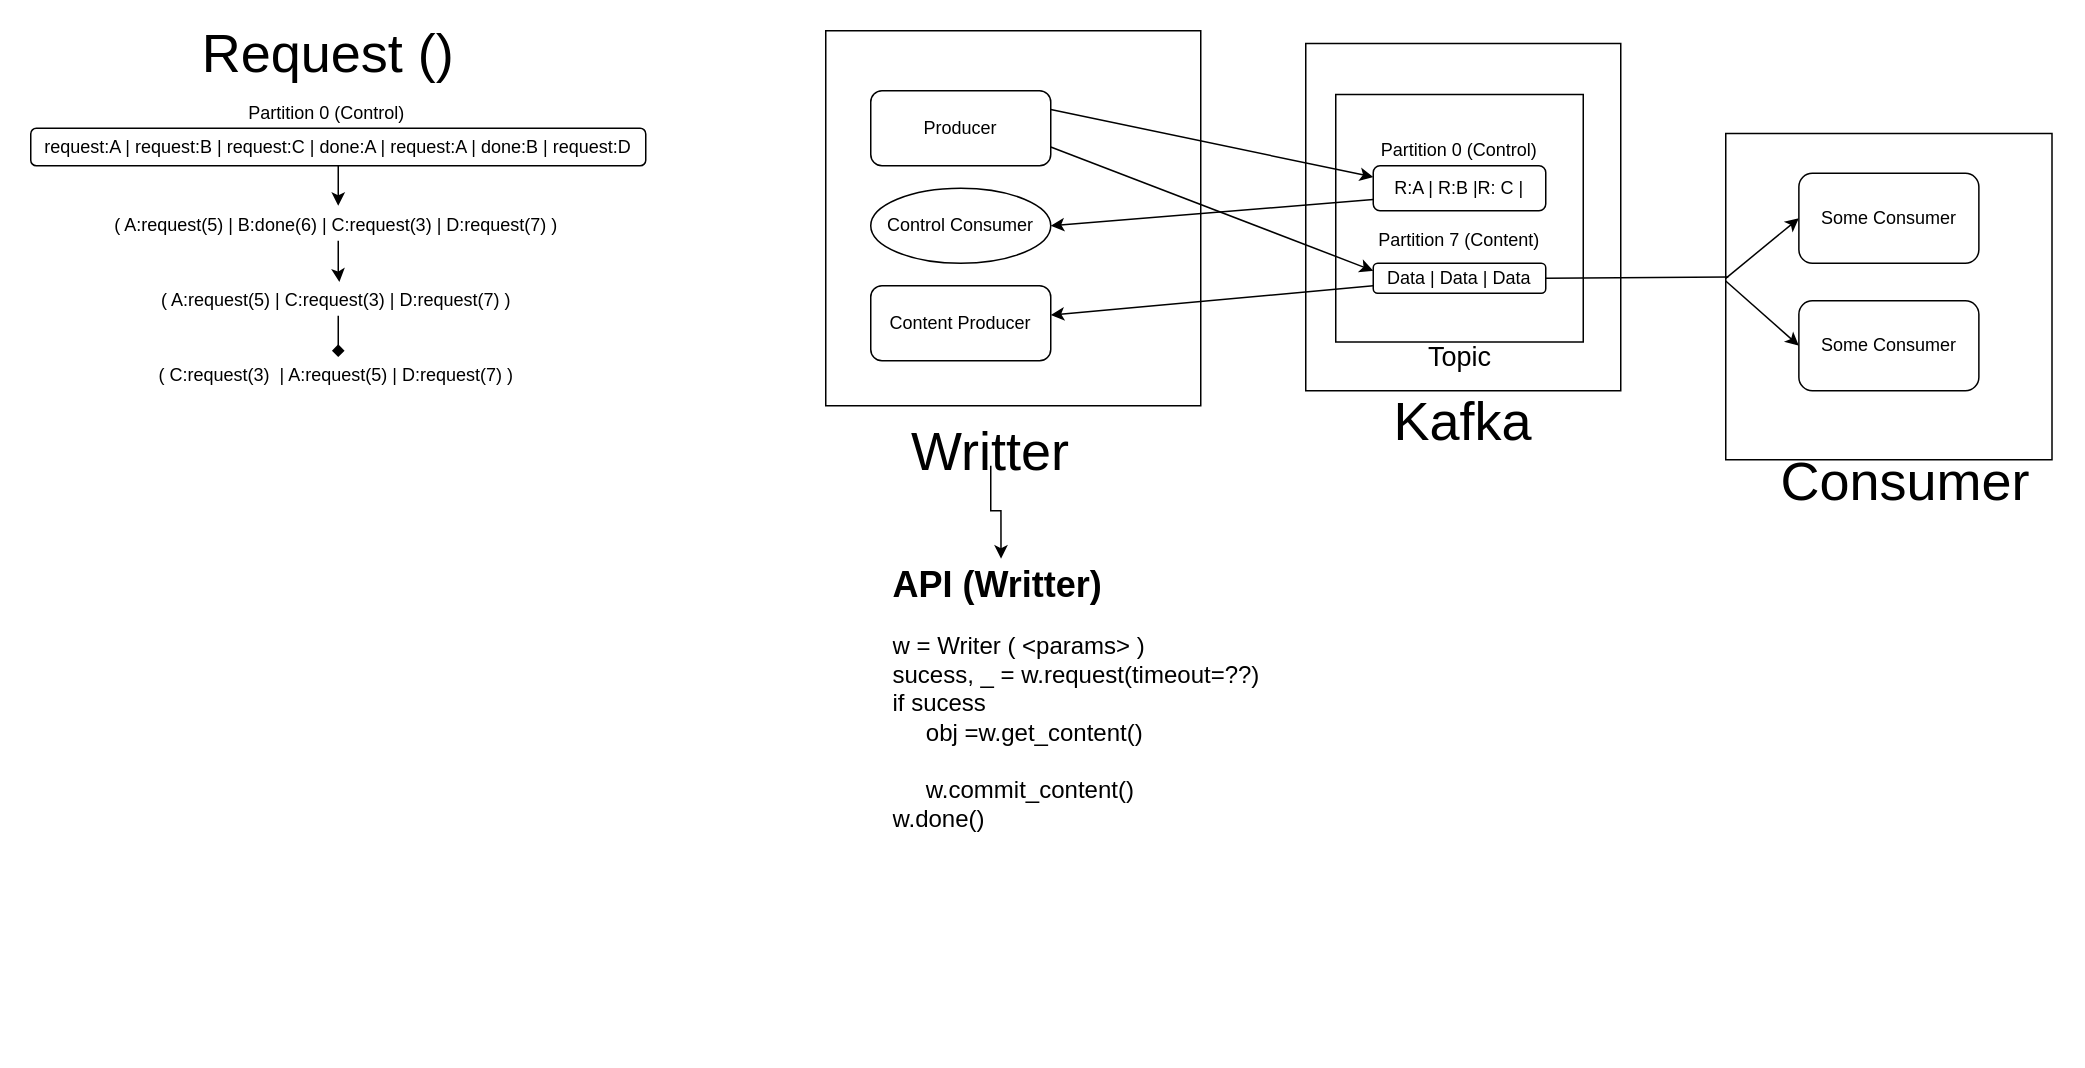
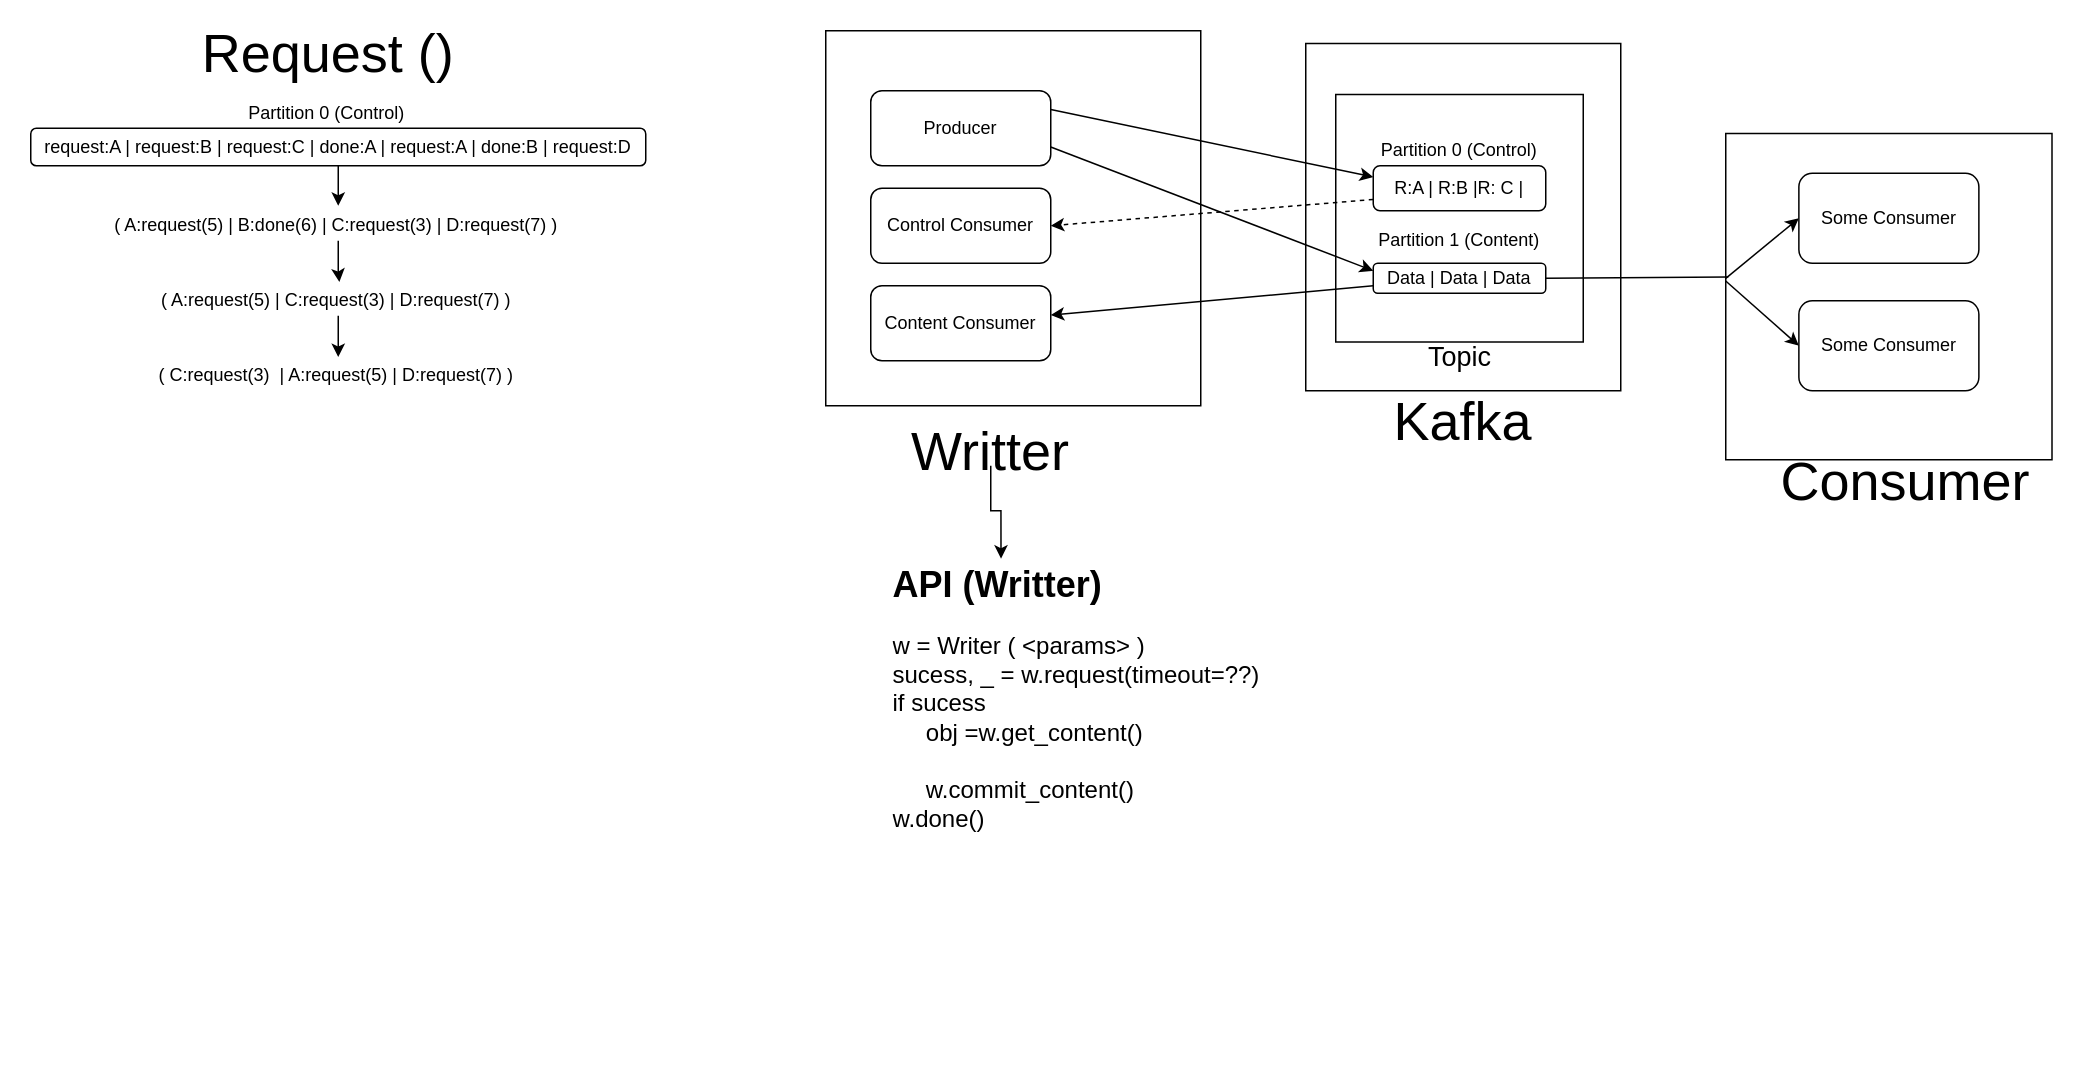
edge "R:A | R:B |R: C |" -> "Control Consumer": style solid -> dashed
node "Control Consumer": shape ellipse -> rounded rectangle
node "Partition 7 (Content)": label "Partition 7 (Content)" -> "Partition 1 (Content)"
node "Content Producer": label "Content Producer" -> "Content Consumer"
edge "( A:request(5) | C:request(3) | D:request(7) )" -> "( C:request(3) | A:request(5) | D:request(7) )": arrowhead diamond -> classic
